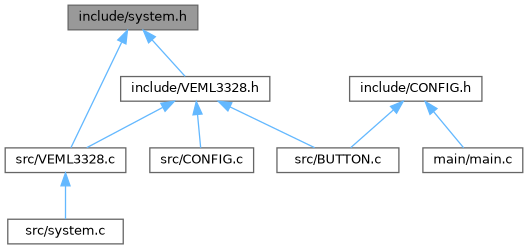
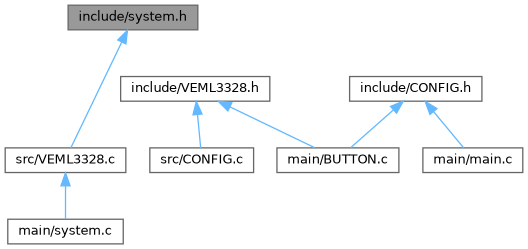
edge "include/VEML3328.h" -> "include/system.h": removed
edge "src/VEML3328.c" -> "include/VEML3328.h": removed
node "src/BUTTON.c": label "src/BUTTON.c" -> "main/BUTTON.c"
node "src/system.c": label "src/system.c" -> "main/system.c"
